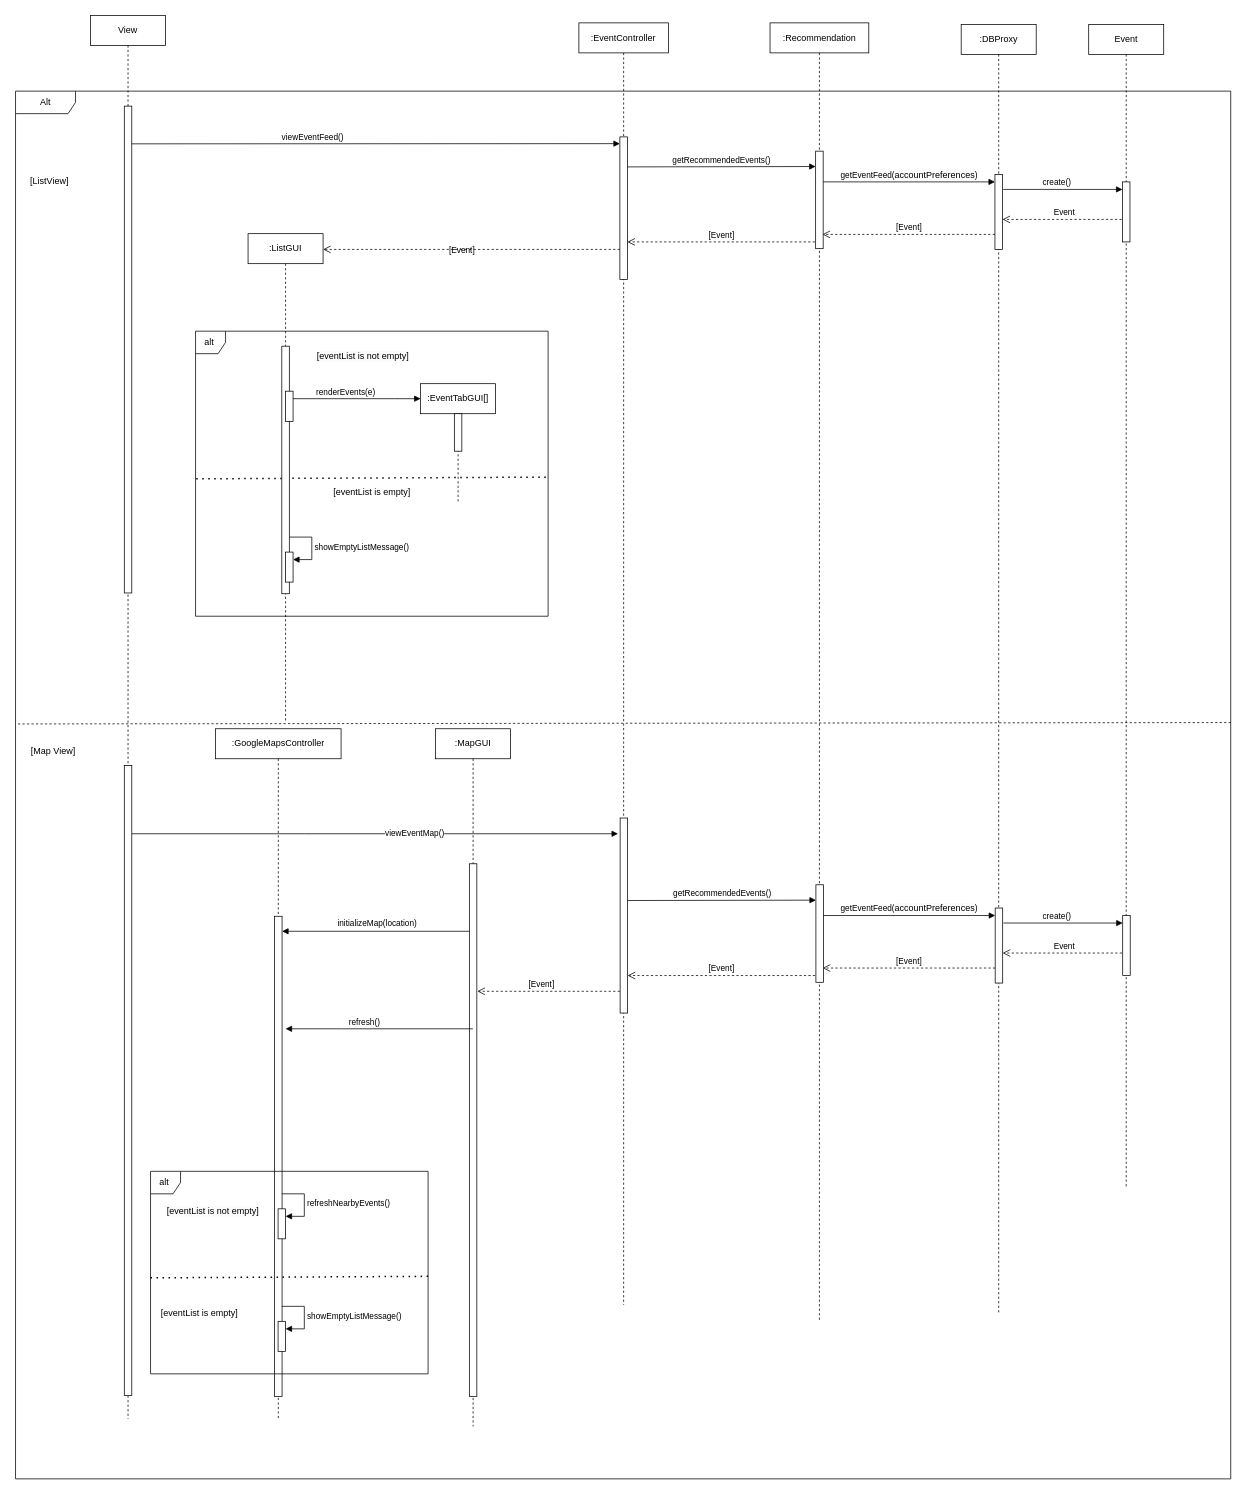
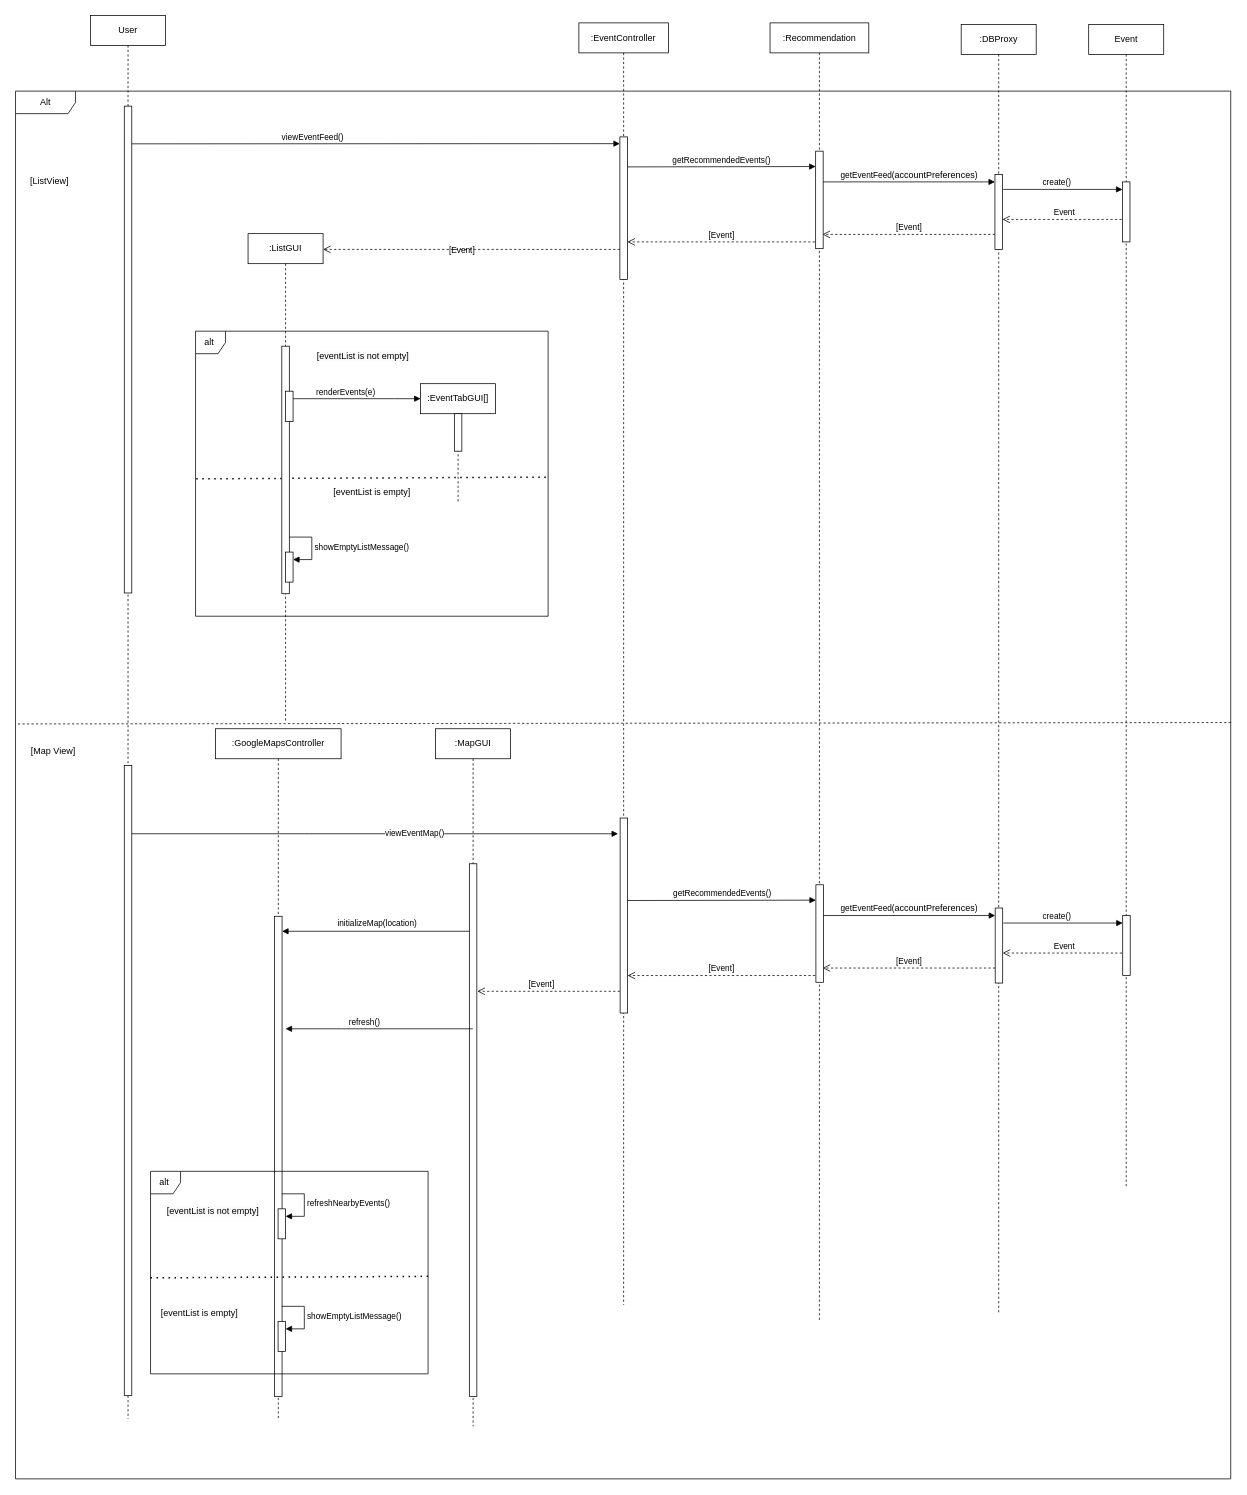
node "View": label "View" -> "User"
